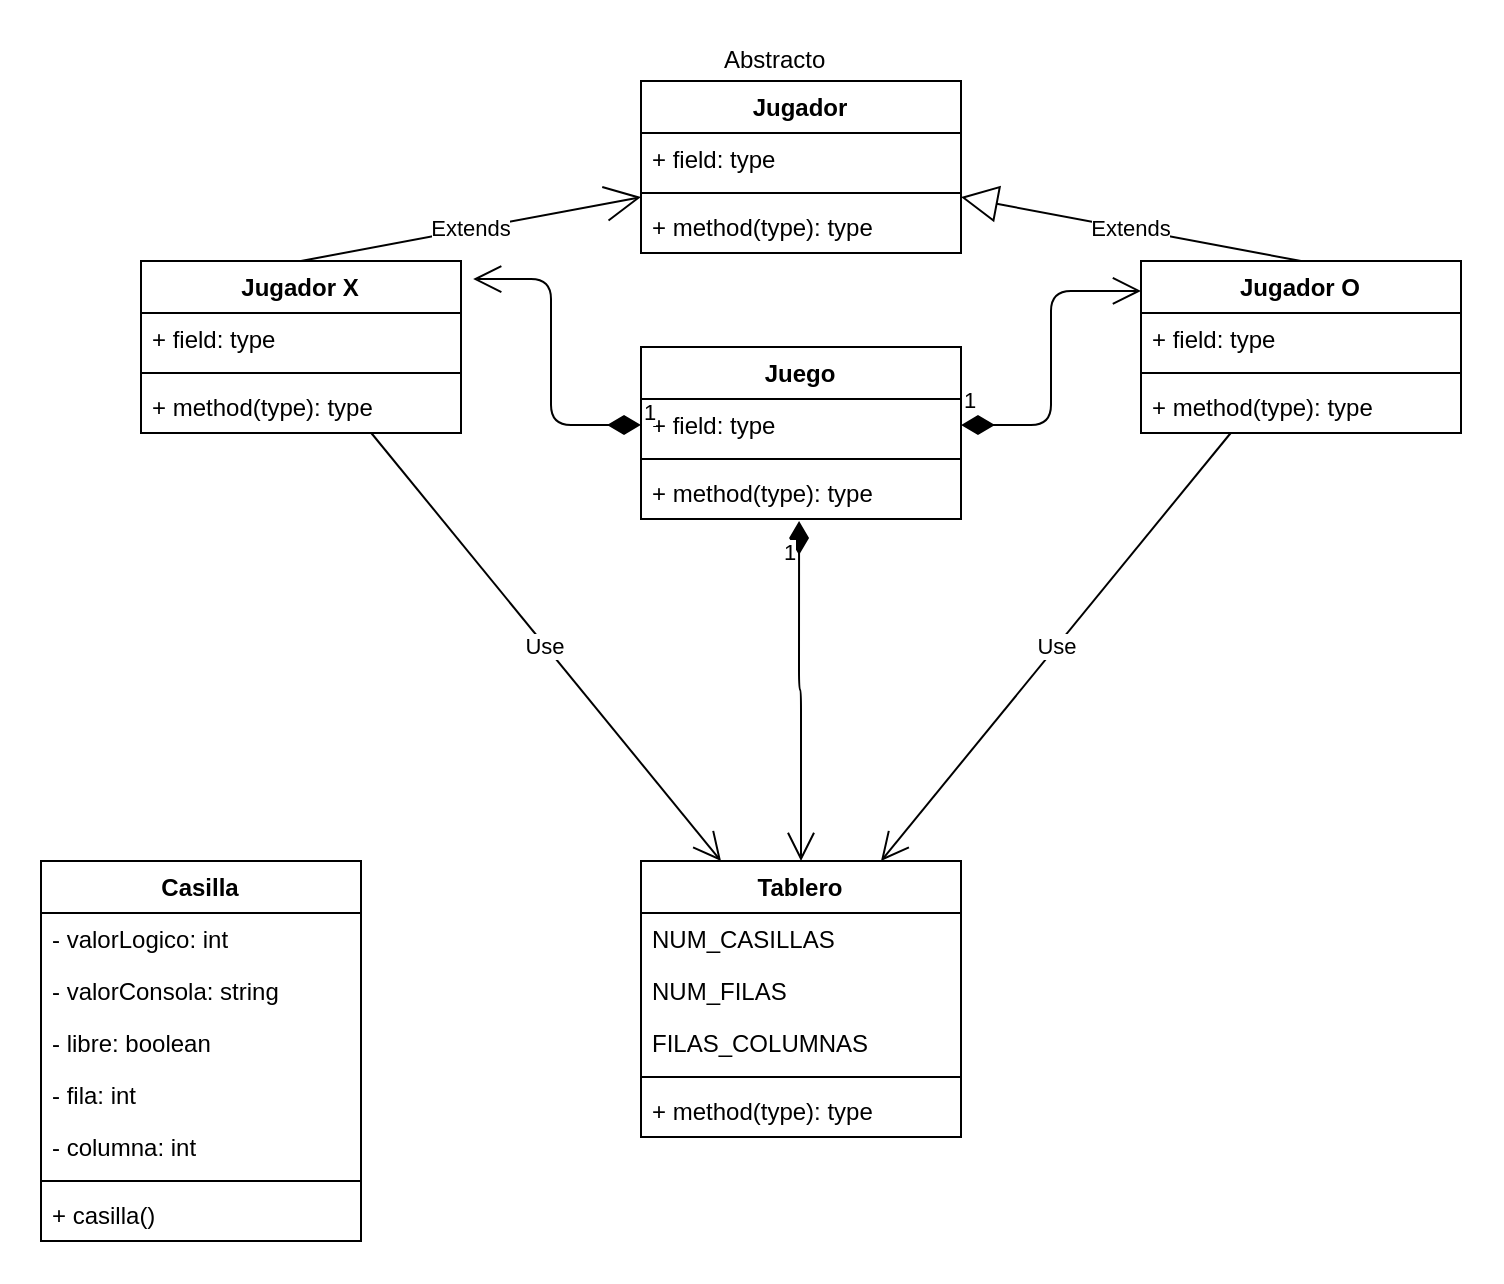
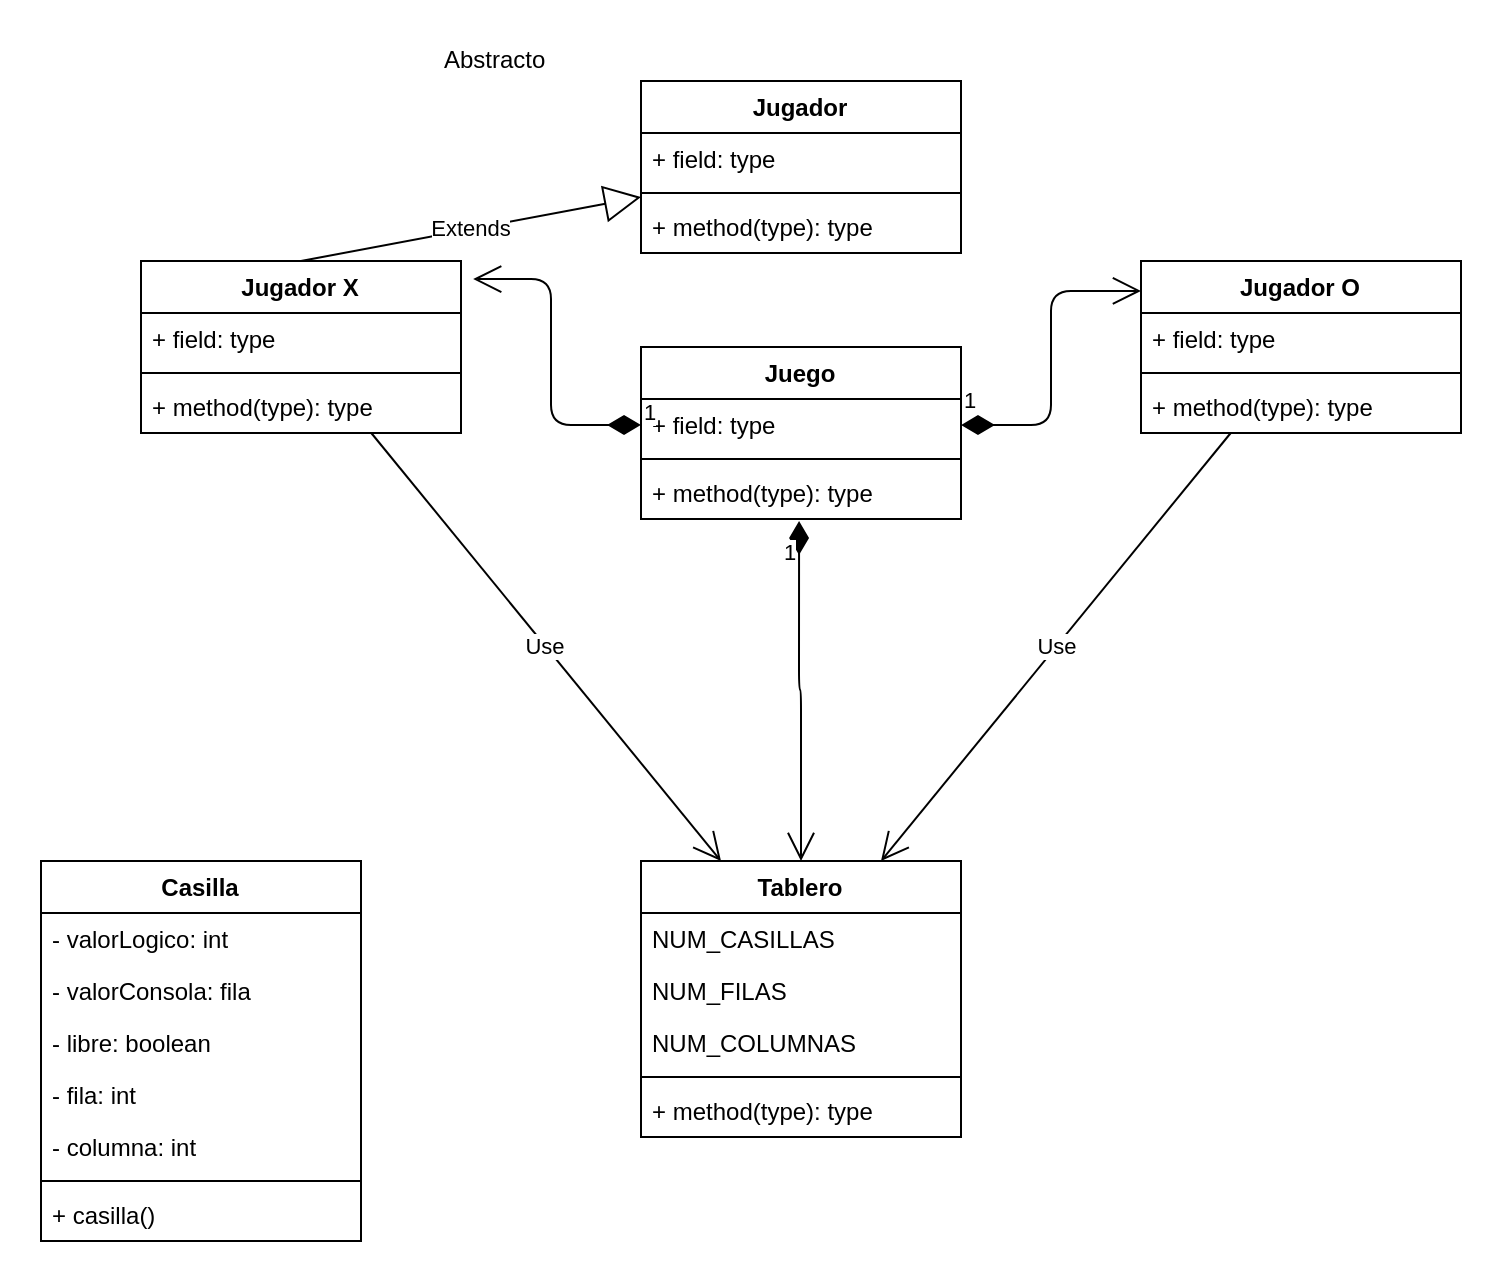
node "Abstracto": moved (791, 61) -> (511, 61)
edge "Jugador X" -> "Jugador": arrowhead open -> block
edge "Jugador O" -> "Jugador": removed, label "Extends"
node "- valorConsola: string": label "- valorConsola: string" -> "- valorConsola: fila"
node "FILAS_COLUMNAS": label "FILAS_COLUMNAS" -> "NUM_COLUMNAS"
